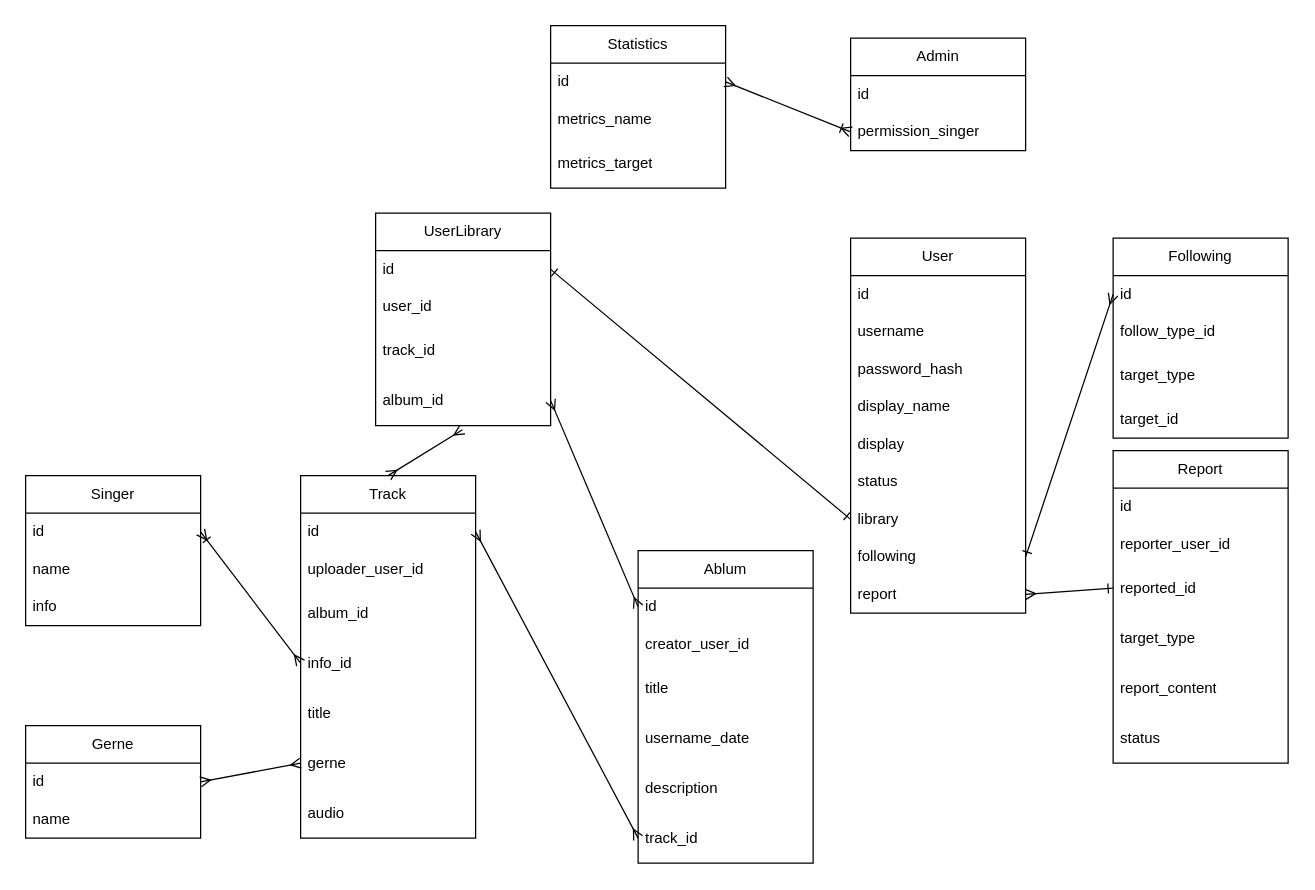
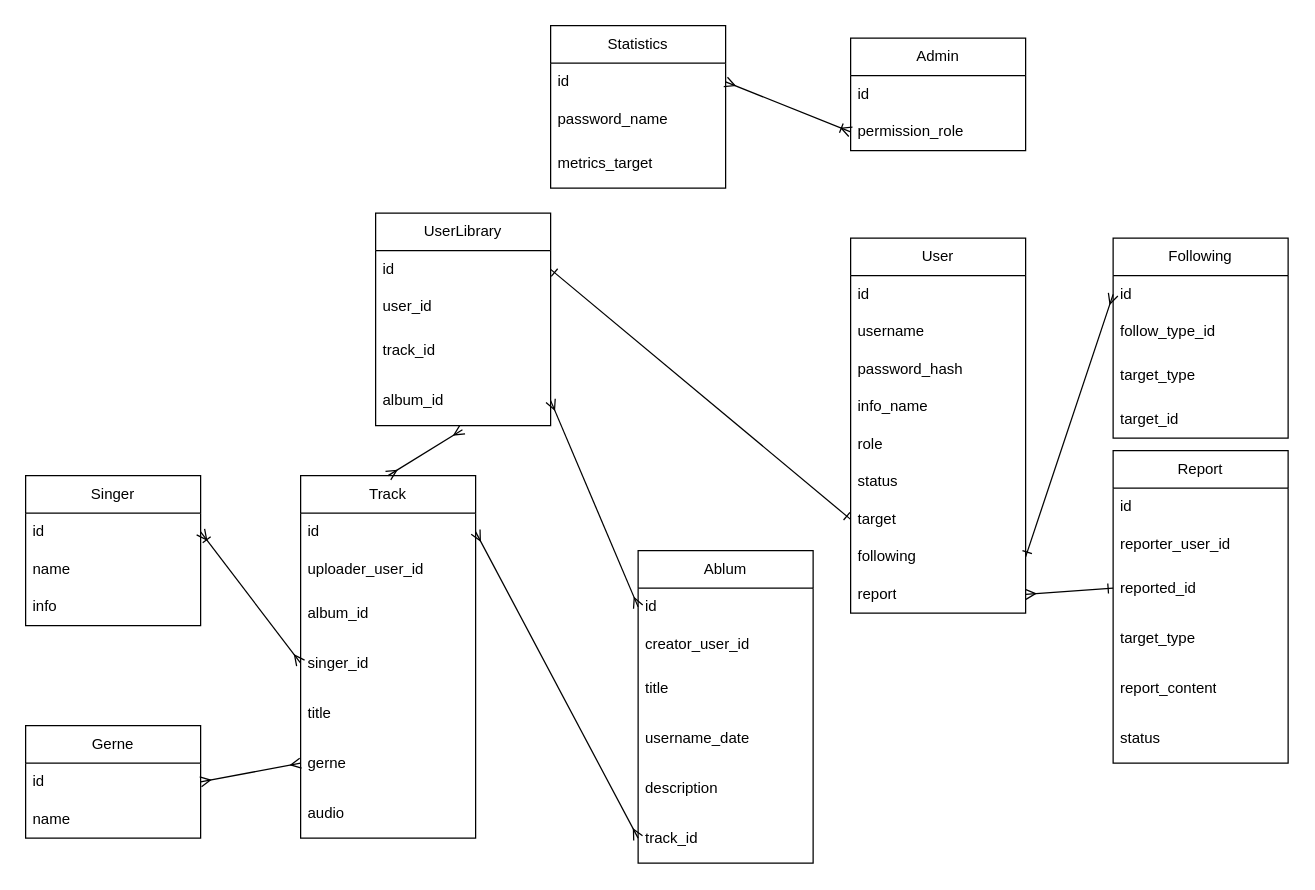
node "metrics_name": label "metrics_name" -> "password_name"
node "permission_singer": label "permission_singer" -> "permission_role"
node "display_name": label "display_name" -> "info_name"
node "display": label "display" -> "role"
node "library": label "library" -> "target"
node "info_id": label "info_id" -> "singer_id"
